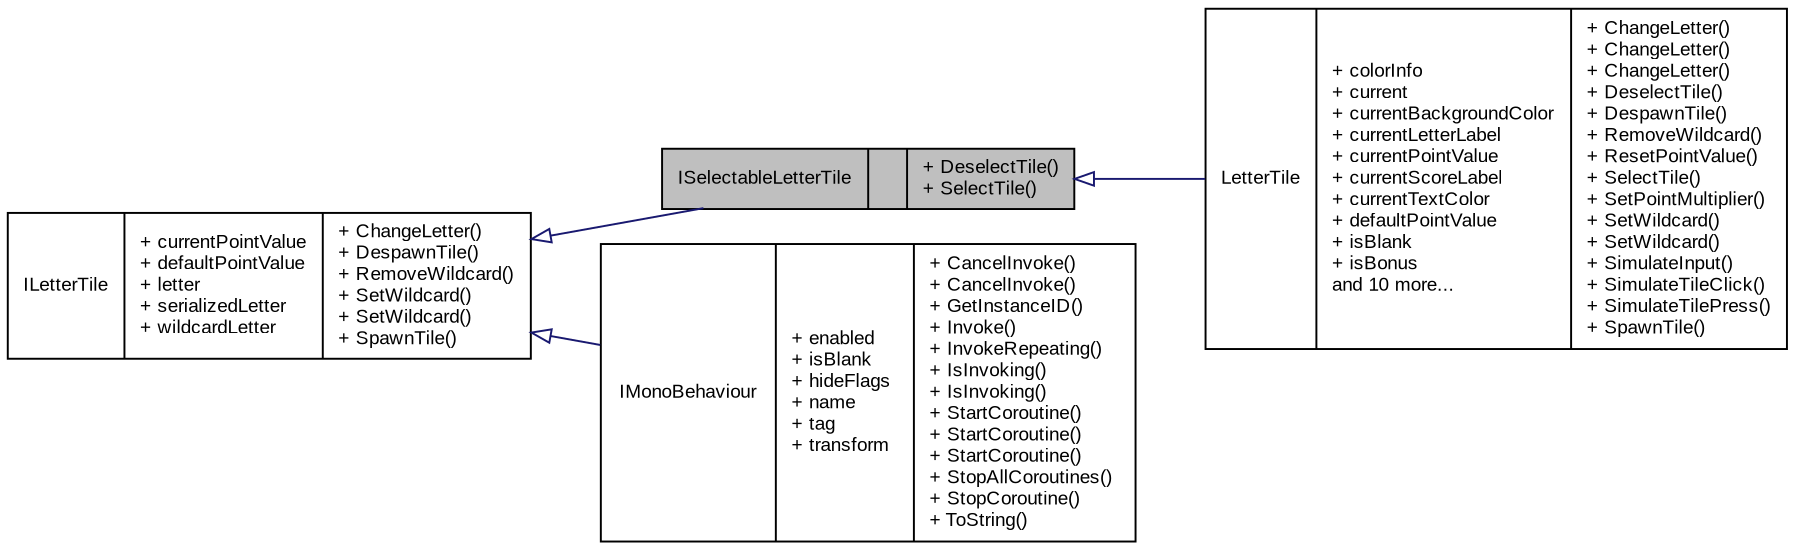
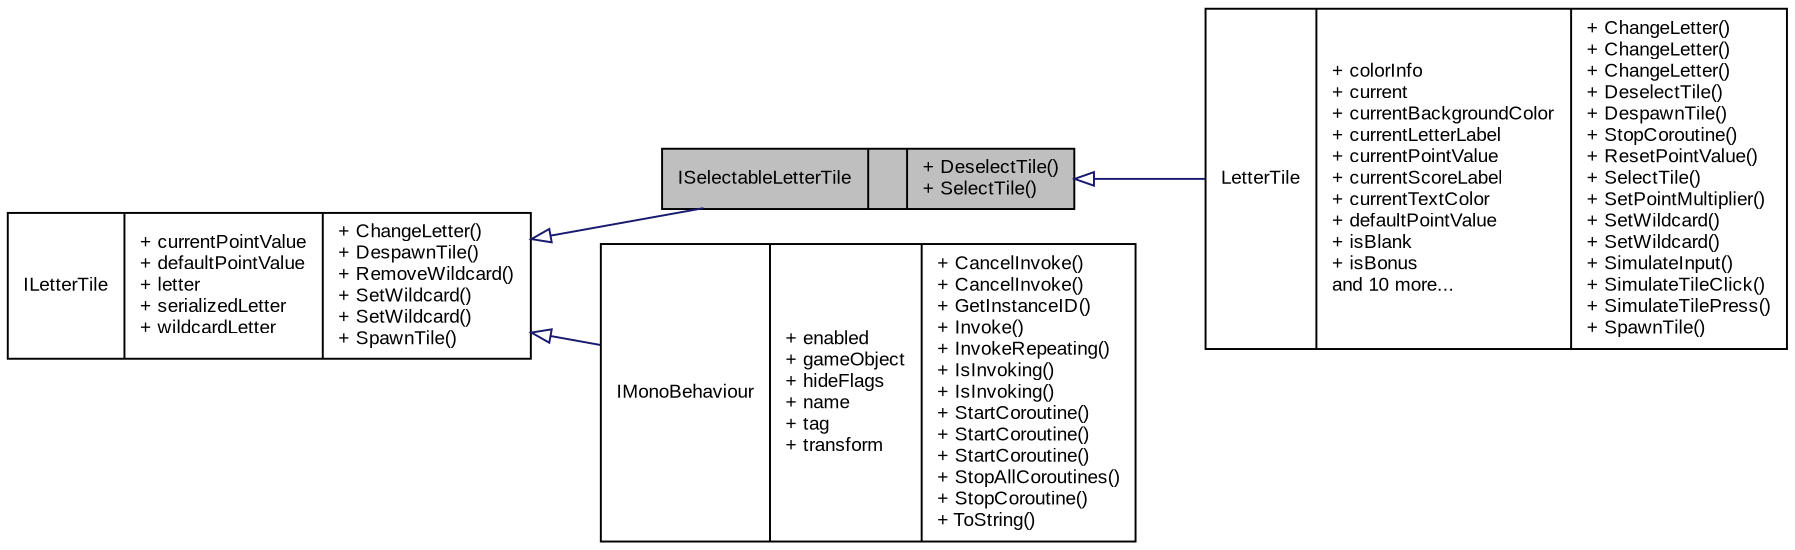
node "LetterTile": text "+ RemoveWildcard()" -> "+ StopCoroutine()"
node "IMonoBehaviour": text "+ isBlank" -> "+ gameObject"
